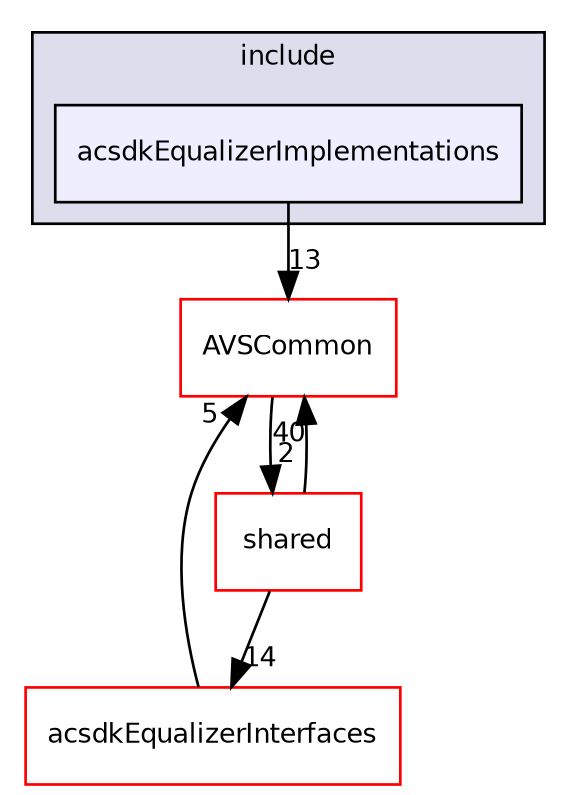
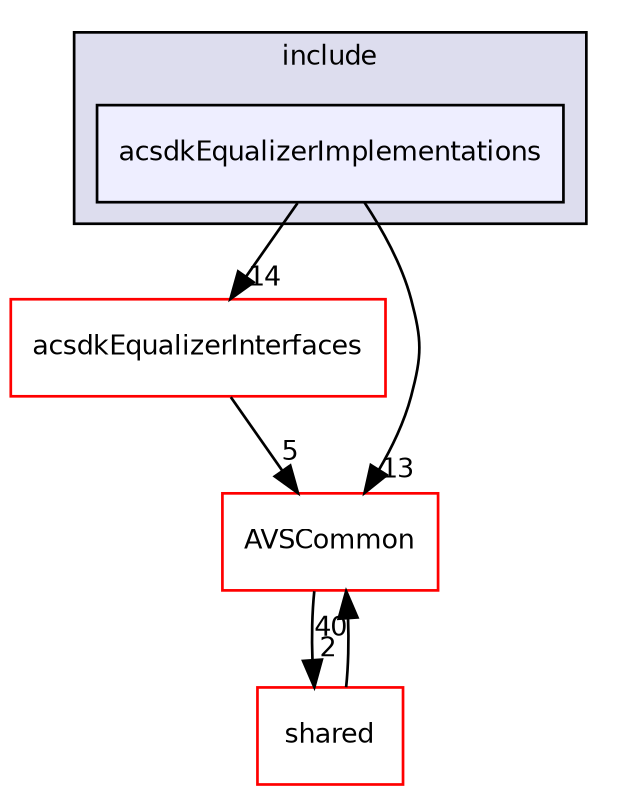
edge "shared" -> "acsdkEqualizerInterfaces": now "acsdkEqualizerImplementations" -> "acsdkEqualizerInterfaces"
